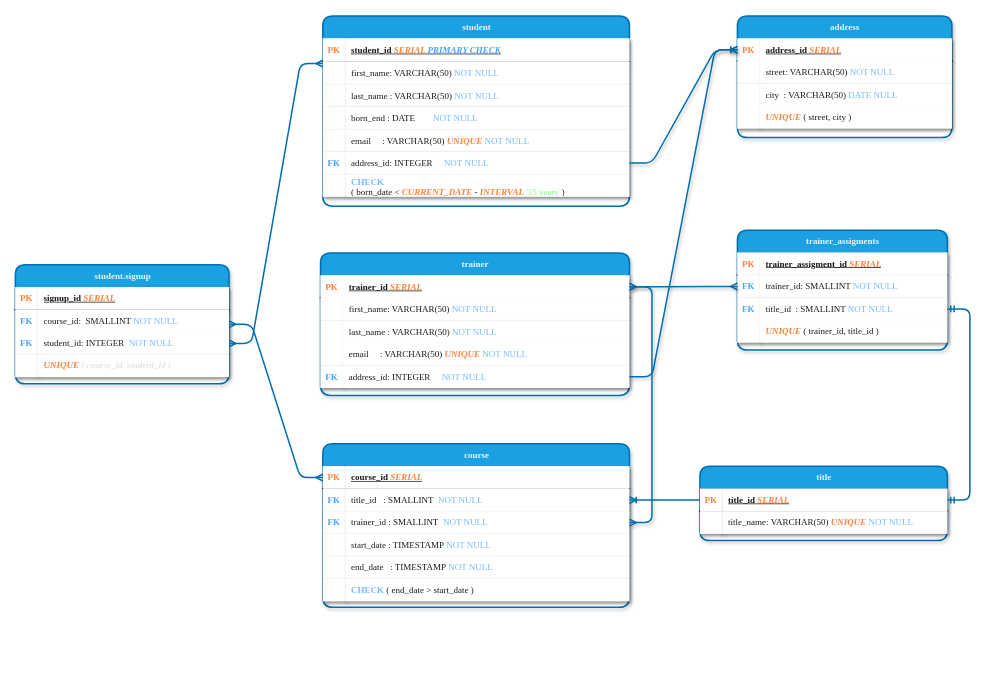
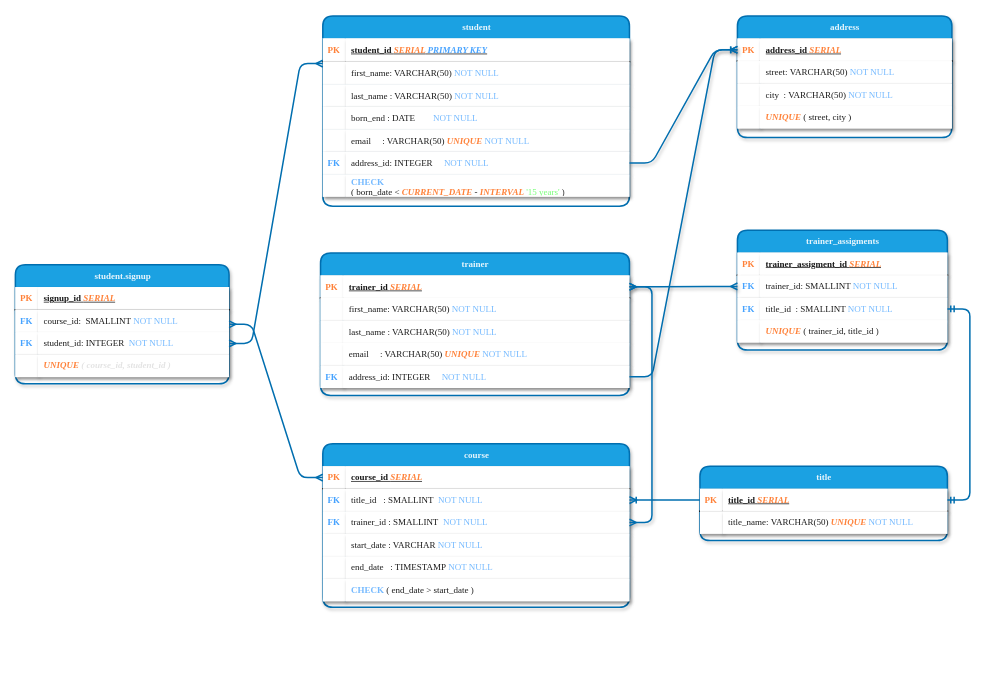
node "student_id SERIAL PRIMARY CHECK": label "student_id SERIAL PRIMARY CHECK" -> "student_id SERIAL PRIMARY KEY"
node "city : VARCHAR(50) DATE NULL": label "city : VARCHAR(50) DATE NULL" -> "city : VARCHAR(50) NOT NULL"
node "start_date : TIMESTAMP NOT NULL": label "start_date : TIMESTAMP NOT NULL" -> "start_date : VARCHAR NOT NULL"
